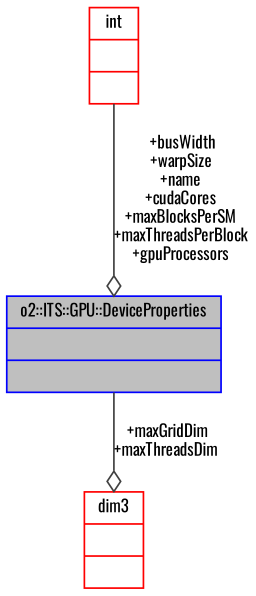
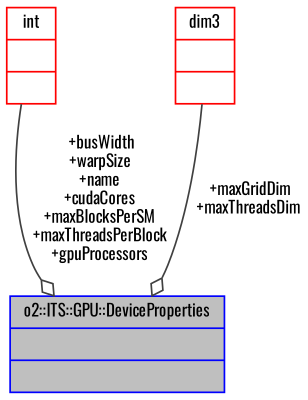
edge "o2::ITS::GPU::DeviceProperties" -> "dim3": reversed
